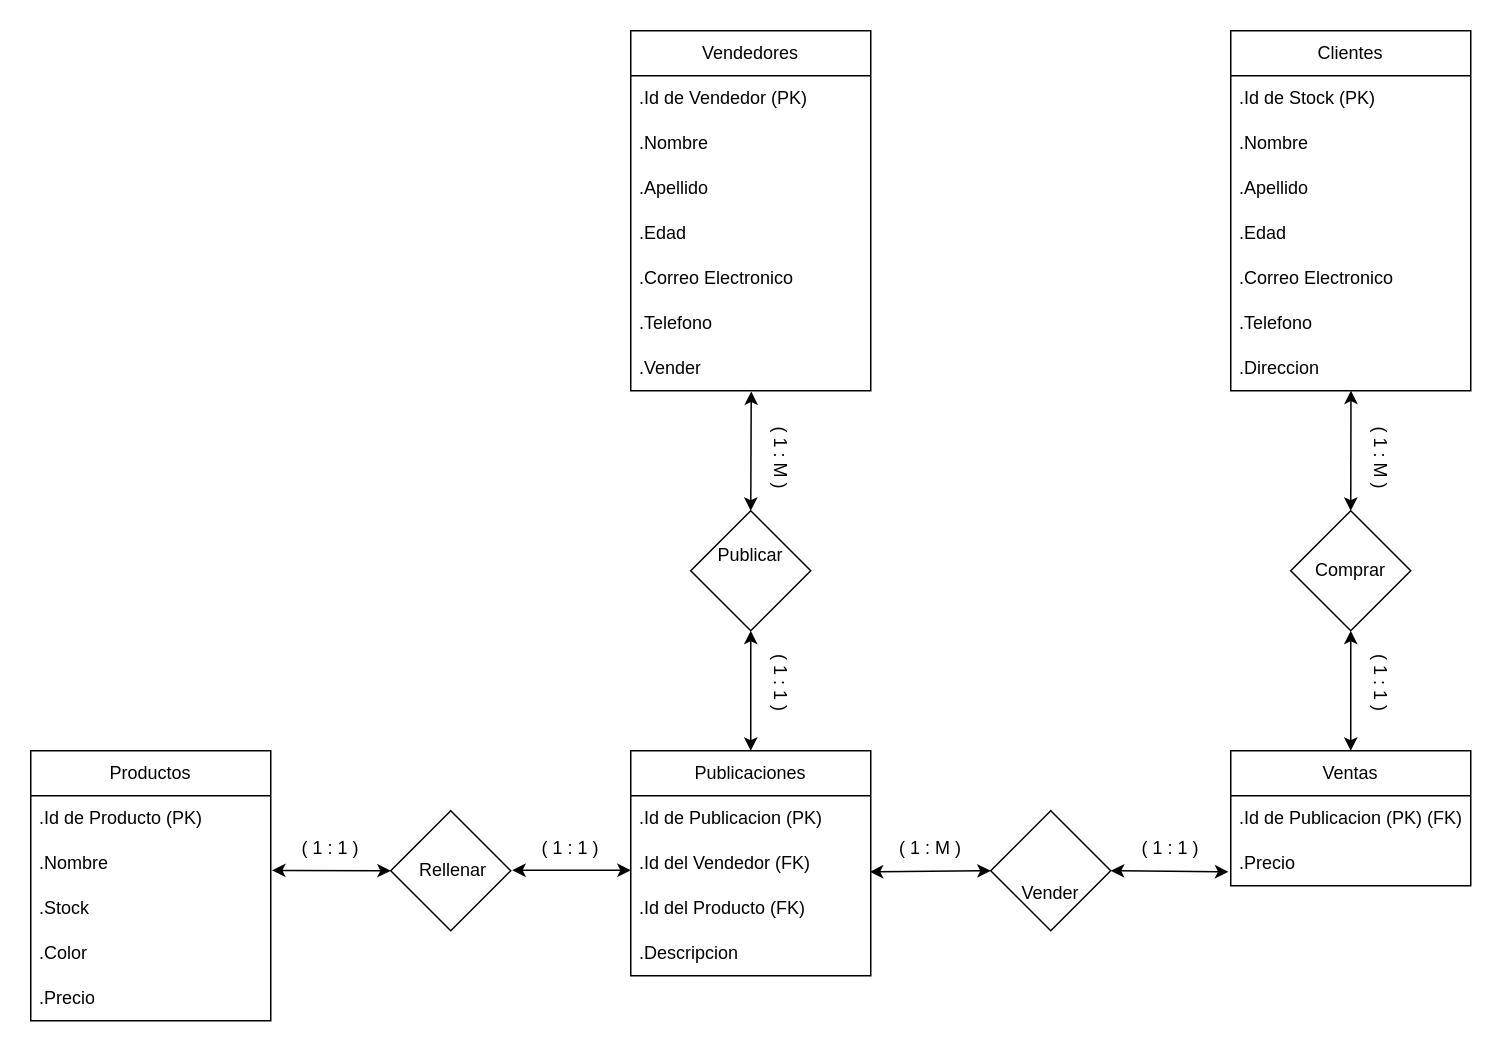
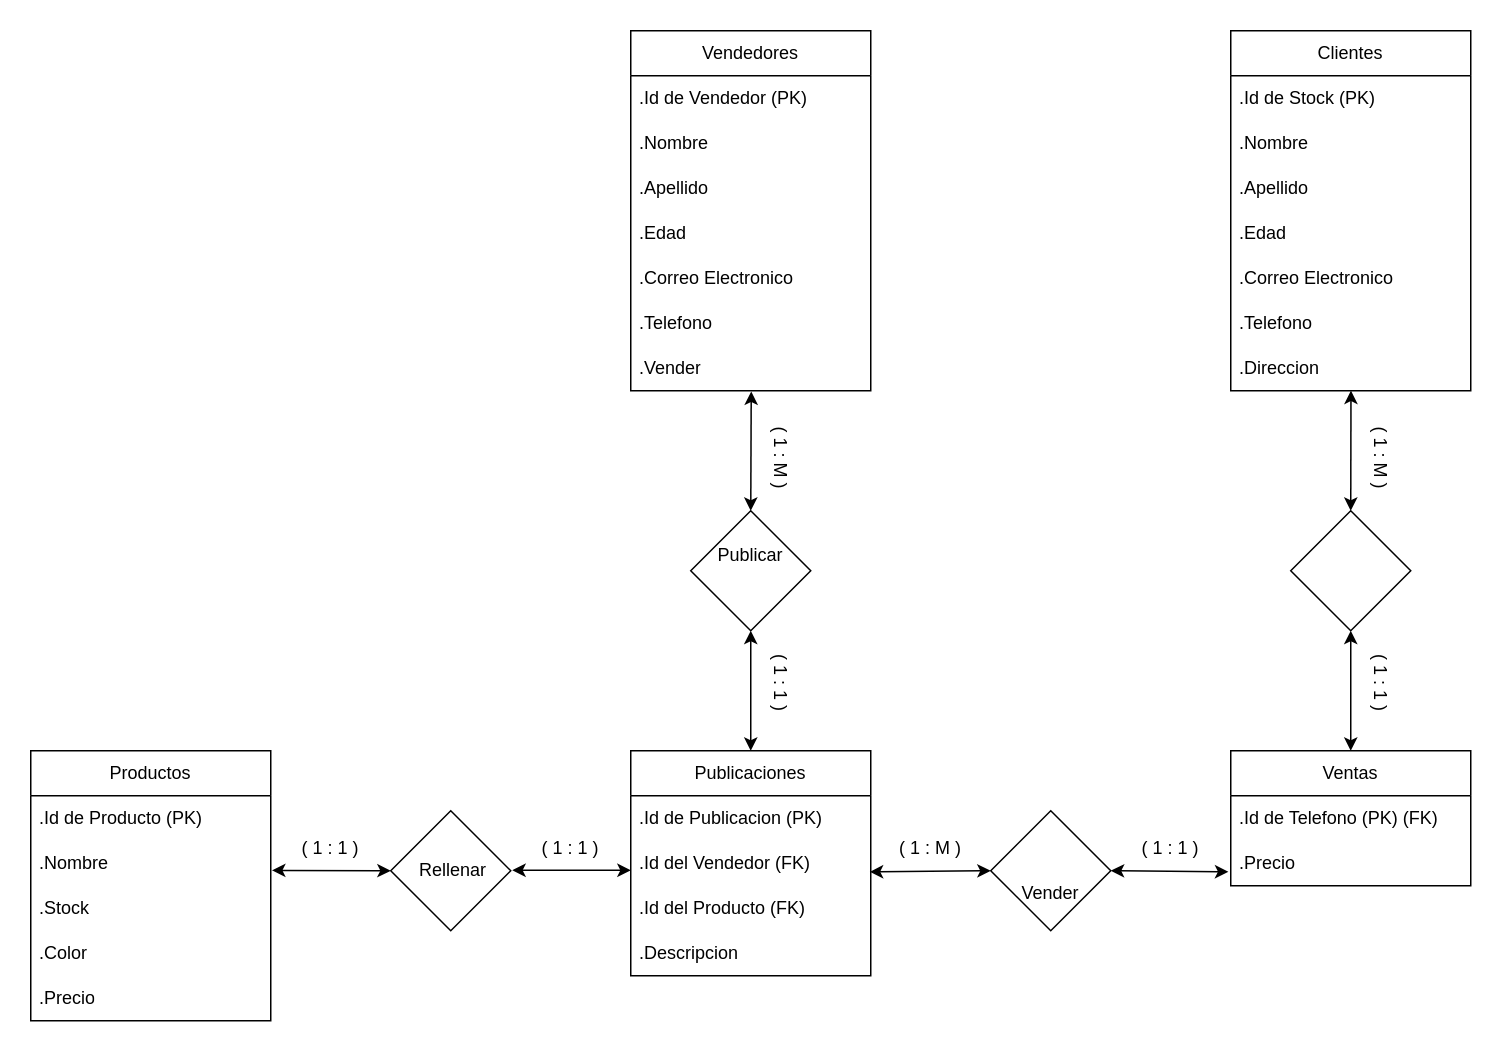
node "Comprar": removed
node ".Id de Publicacion (PK) (FK)": label ".Id de Publicacion (PK) (FK)" -> ".Id de Telefono (PK) (FK)"
